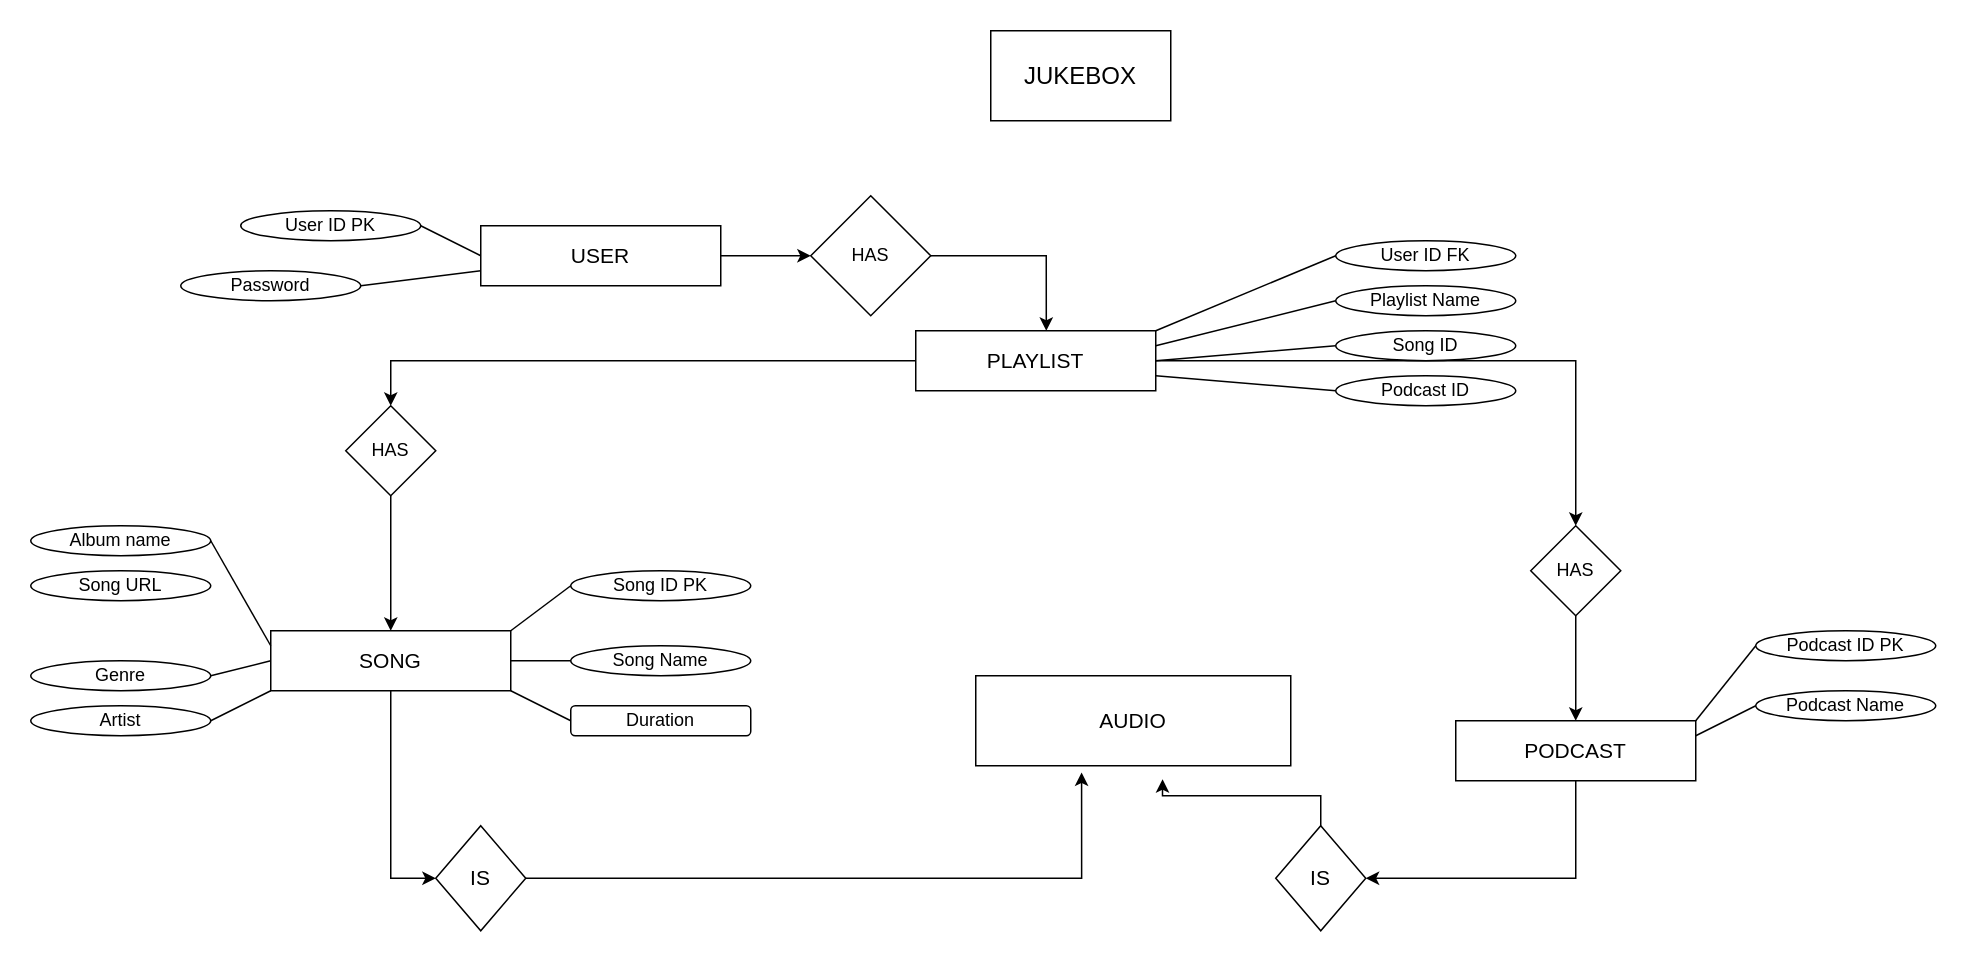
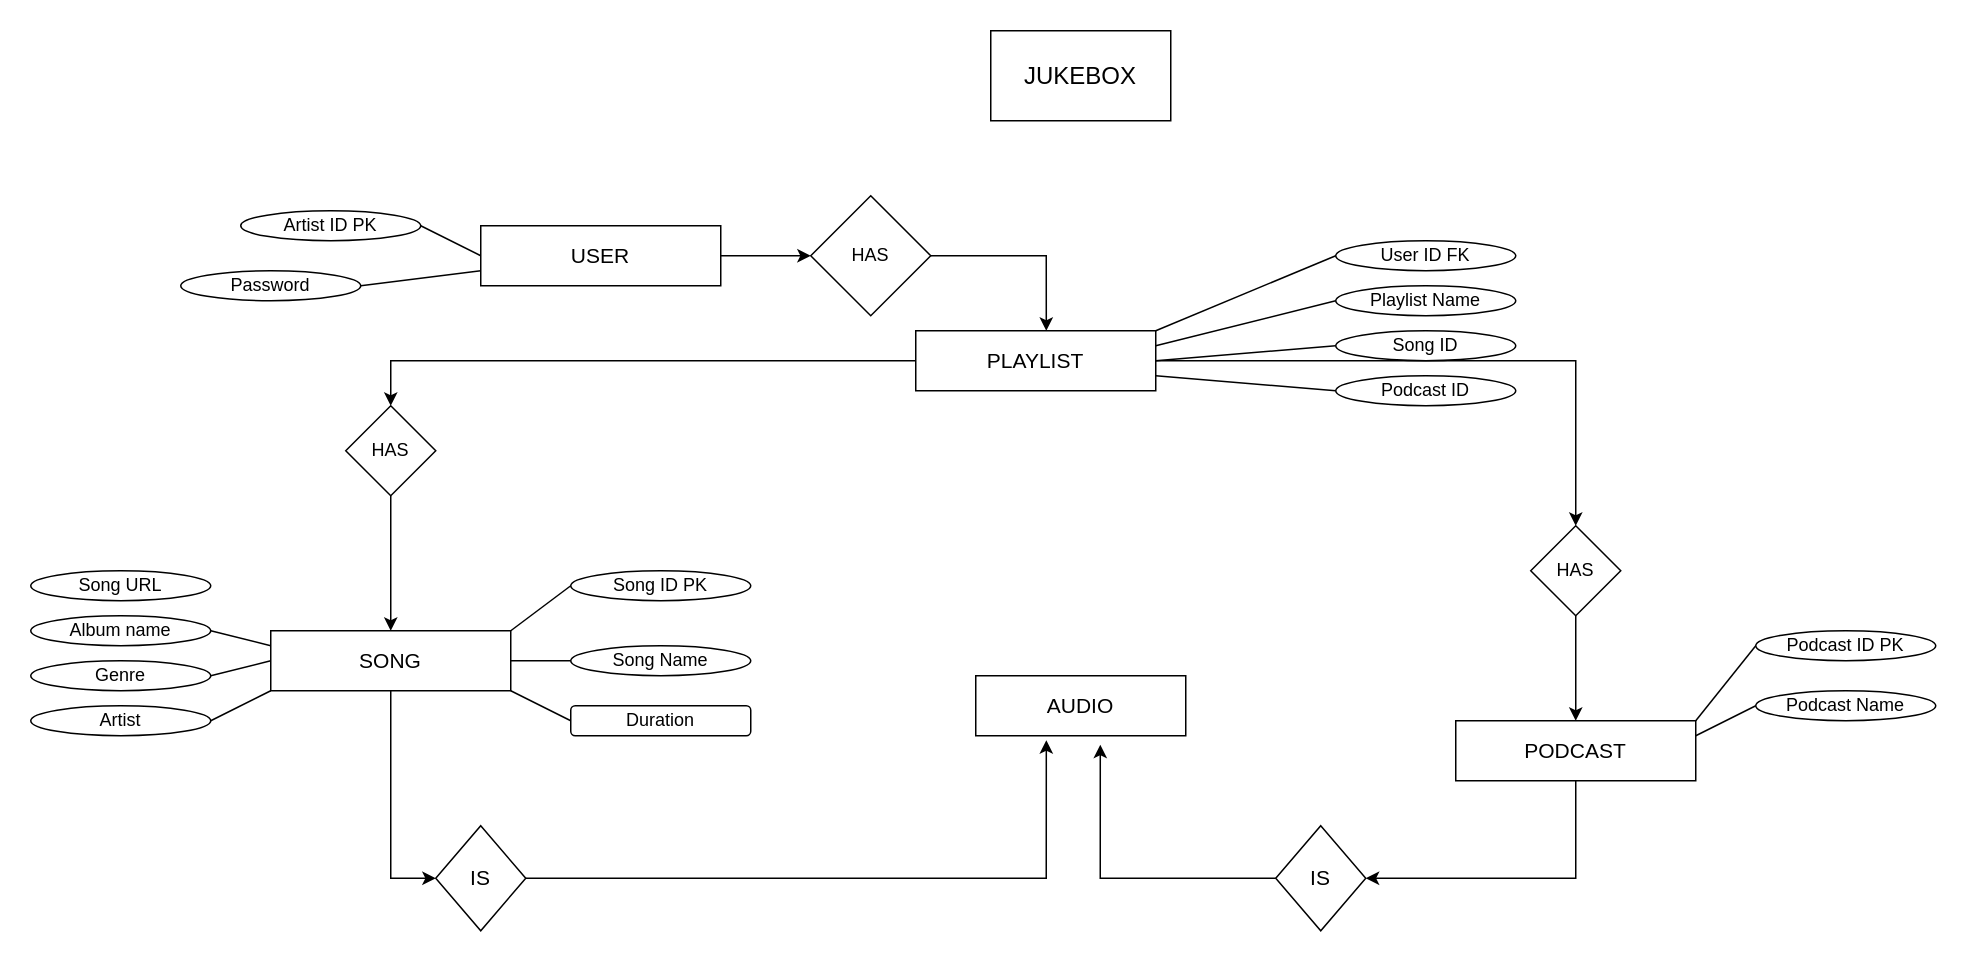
node "User ID PK": label "User ID PK" -> "Artist ID PK"
node "Album name": moved (121, 541) -> (121, 631)
node "AUDIO": size 315x90 -> 210x60
